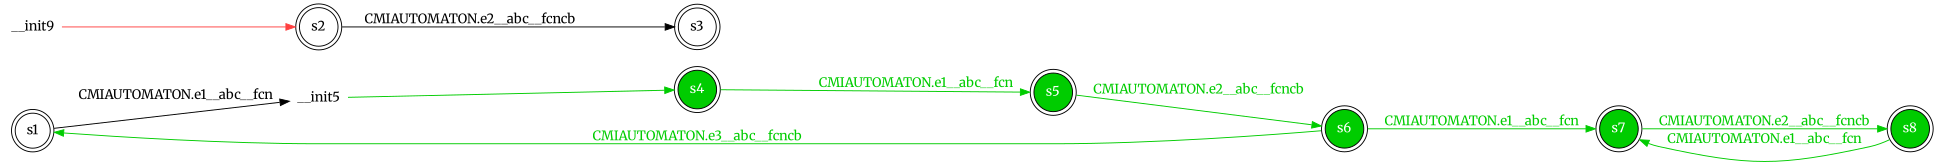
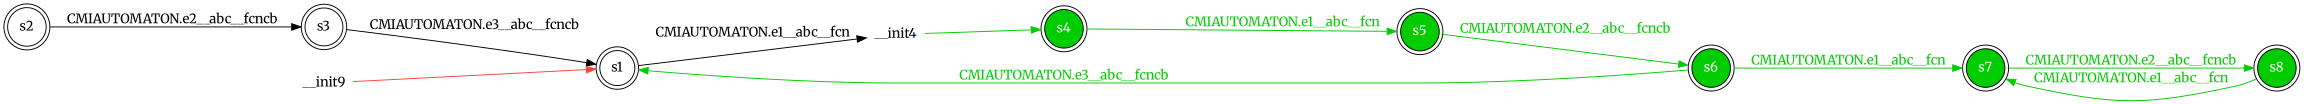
edge "__init9" -> "s2": now "__init9" -> "s1"
edge "s3" -> "s1": added, label "CMIAUTOMATON.e3__abc__fcncb"
node "__init5": label "__init5" -> "__init4"
